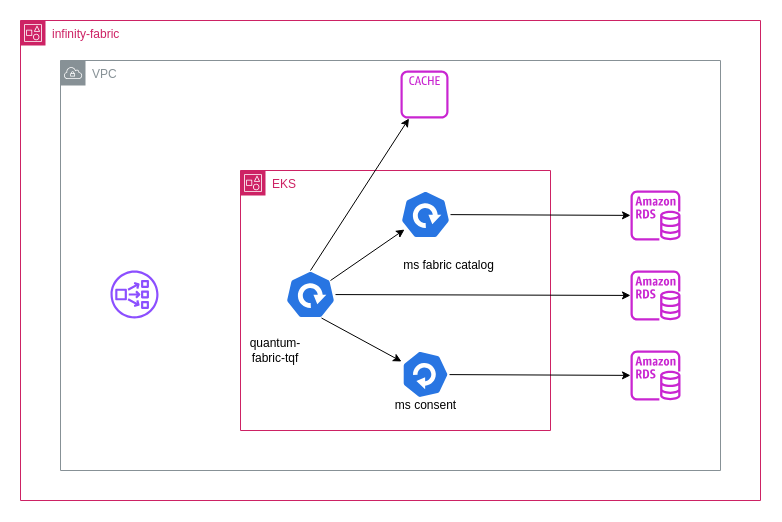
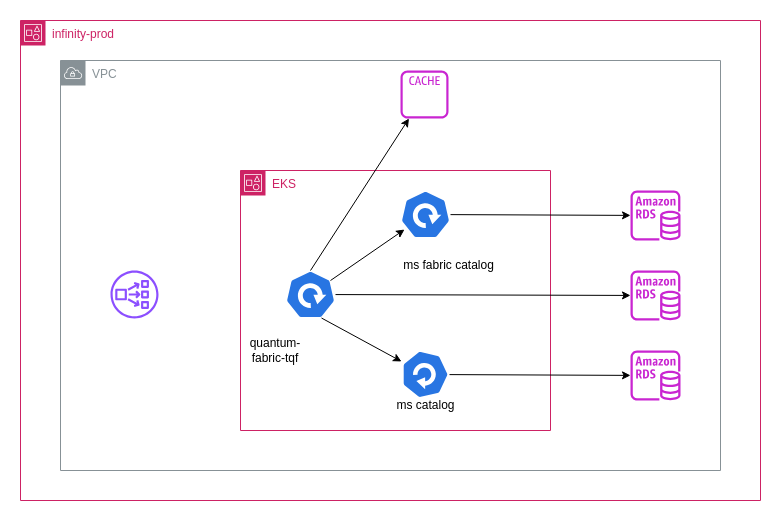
node "infinity-fabric": label "infinity-fabric" -> "infinity-prod"
node "ms consent": label "ms consent" -> "ms catalog"
